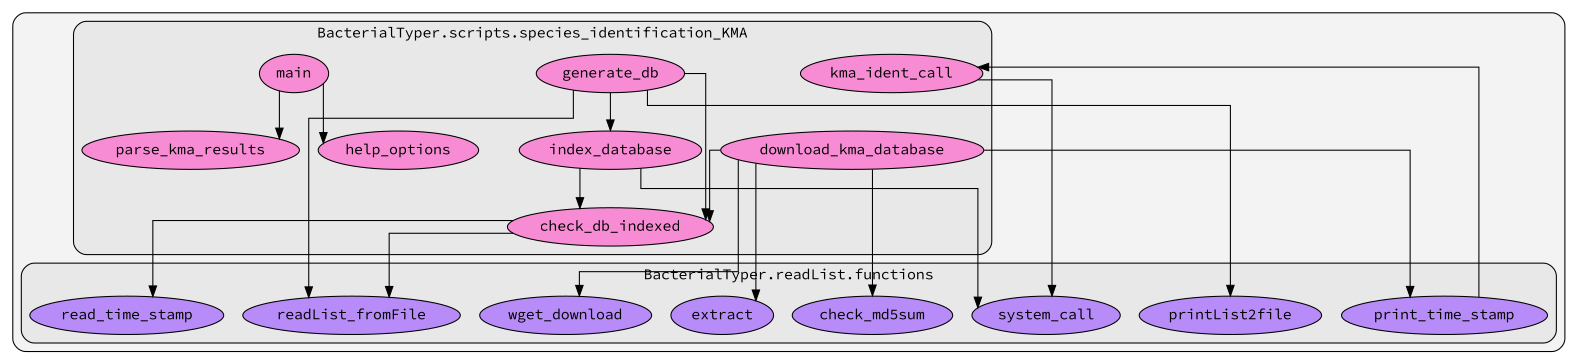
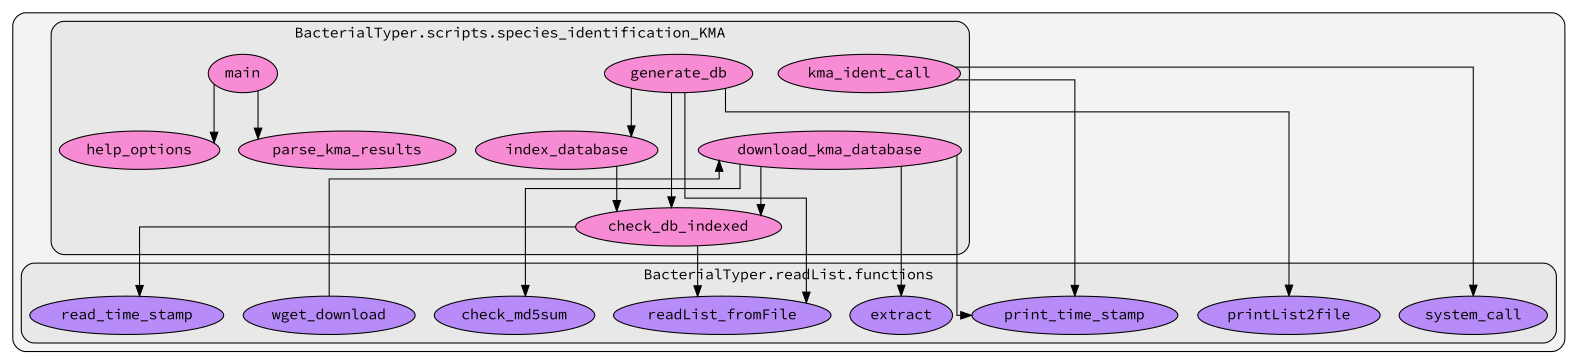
edge "print_time_stamp" -> "kma_ident_call": reversed
edge "index_database" -> "system_call": removed
edge "download_kma_database" -> "wget_download": reversed
